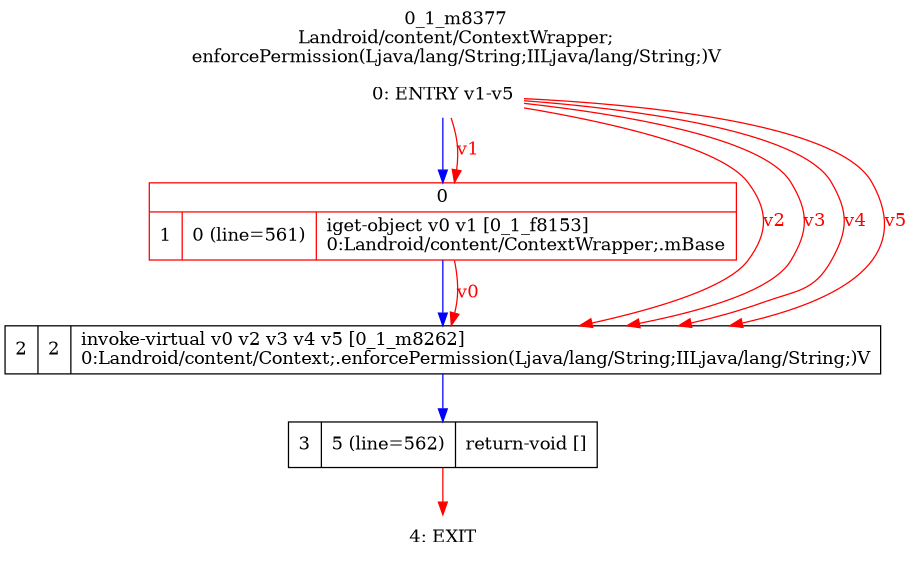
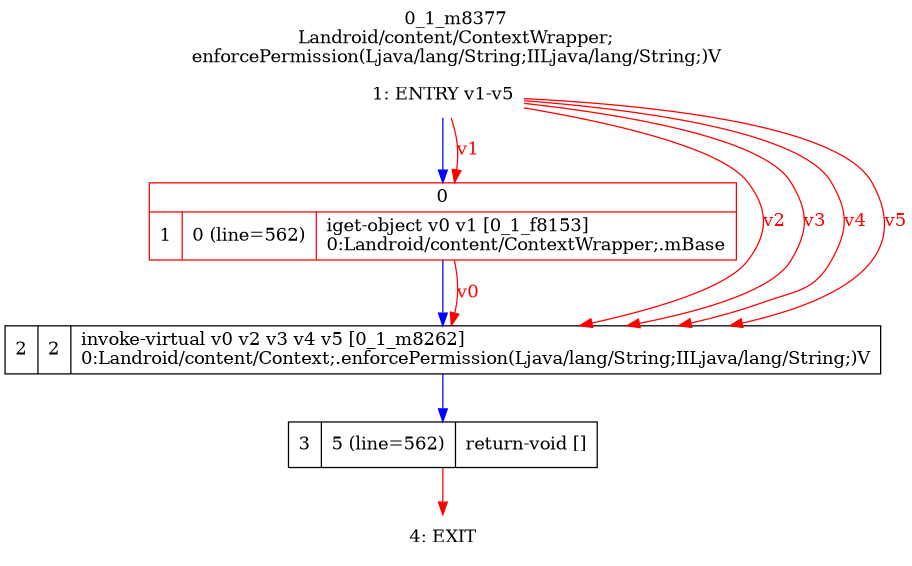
node "0: ENTRY v1-v5": label "0: ENTRY v1-v5" -> "1: ENTRY v1-v5"
node "0": text "0 (line=561)" -> "0 (line=562)"
